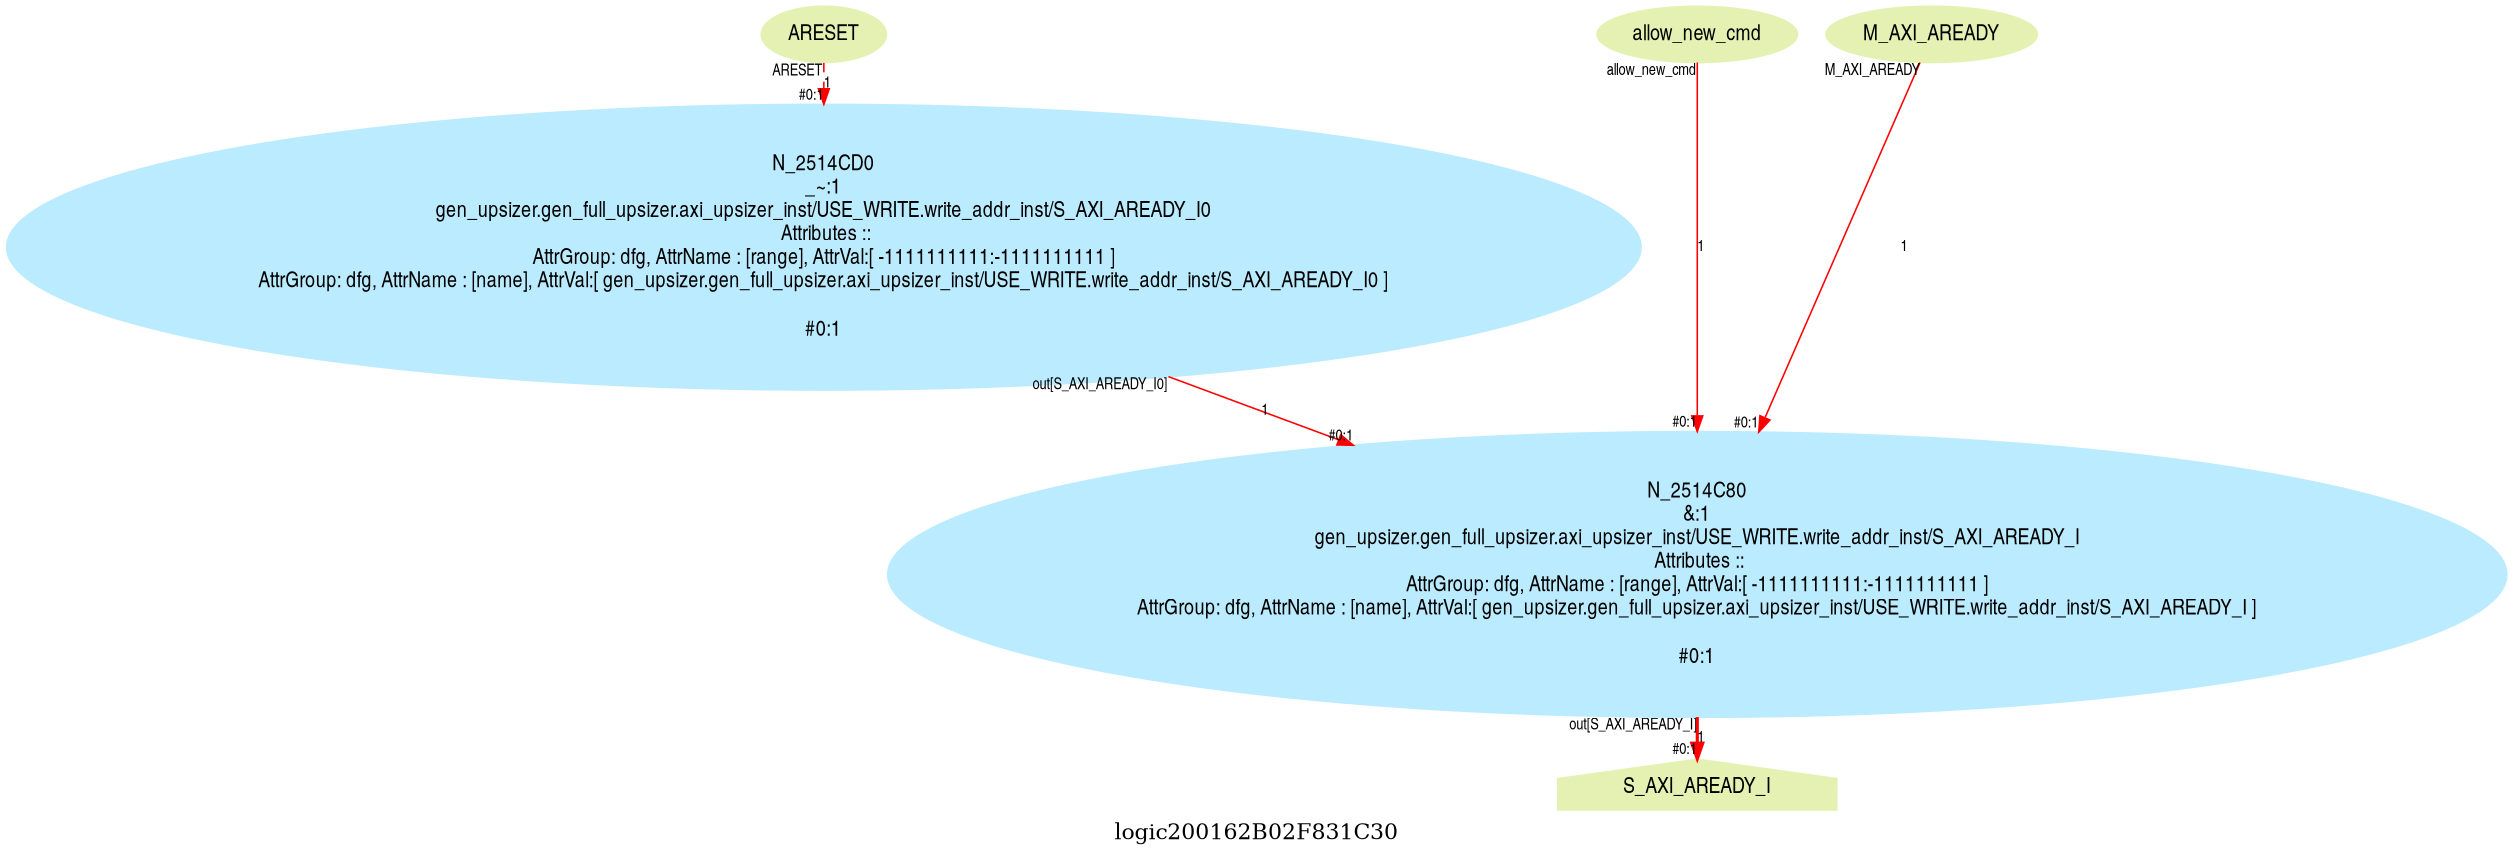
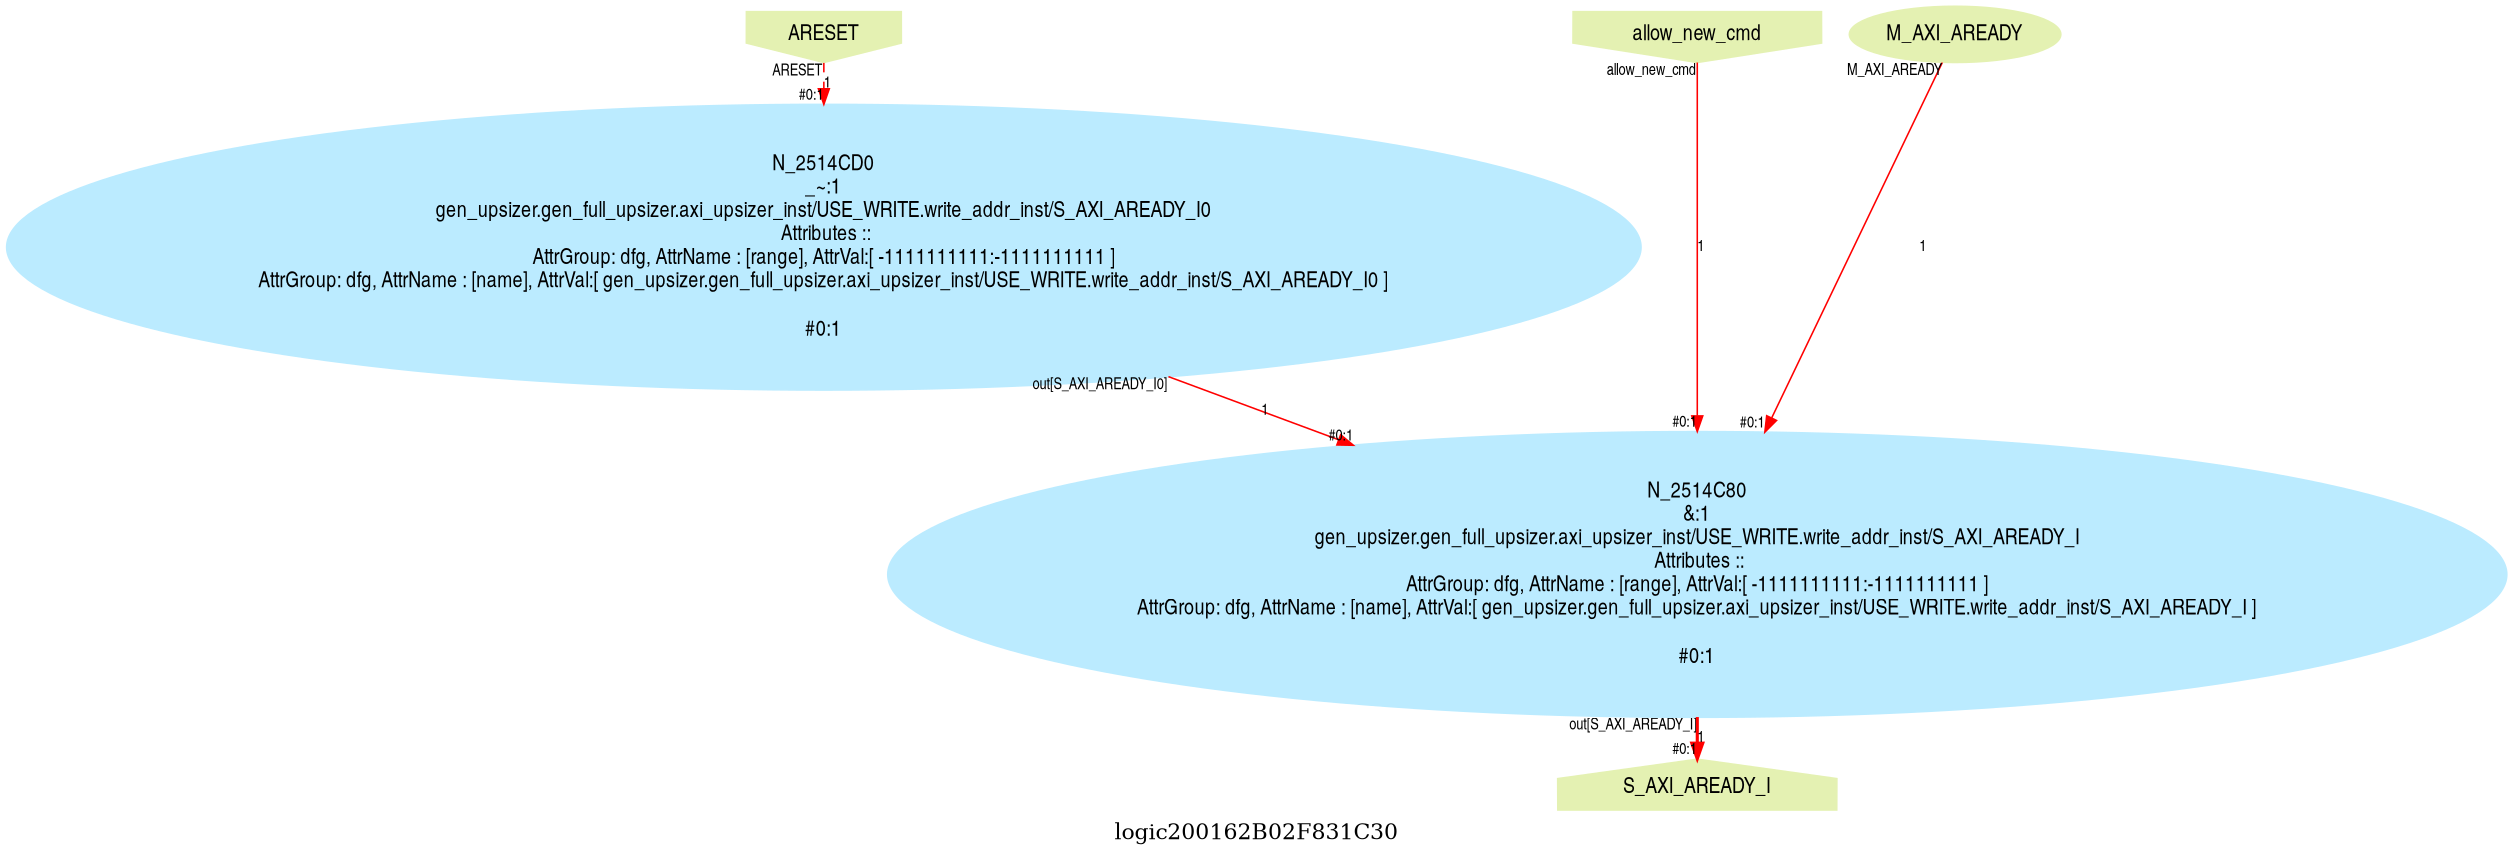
node "ARESET": shape ellipse -> invhouse
node "allow_new_cmd": shape ellipse -> invhouse
